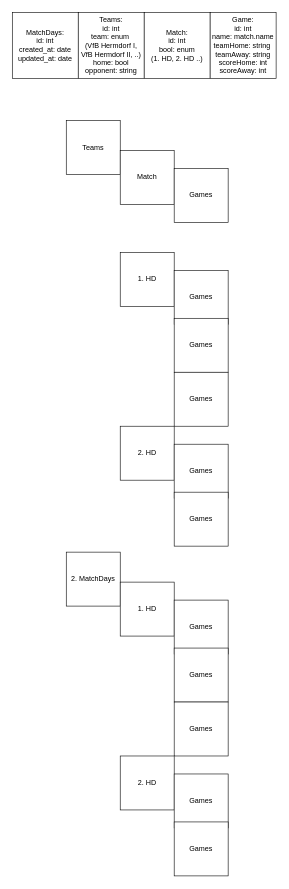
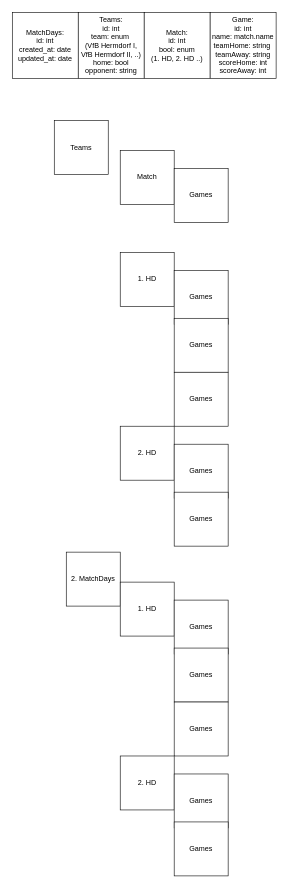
node "Teams": moved (93, 147) -> (81, 147)
